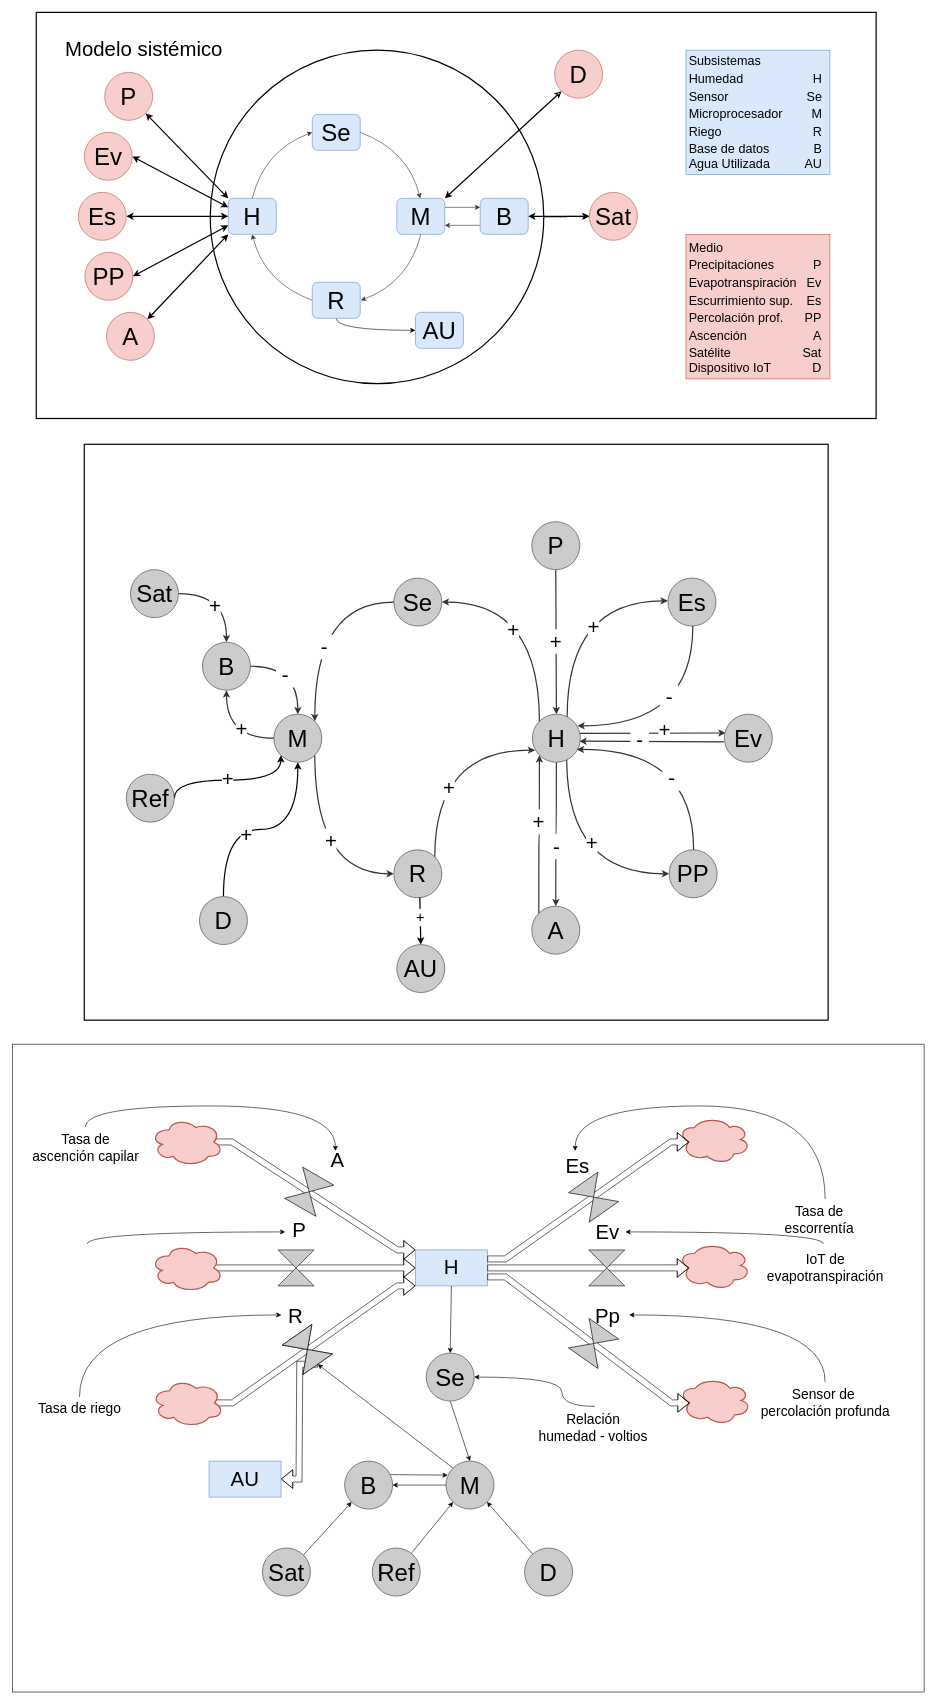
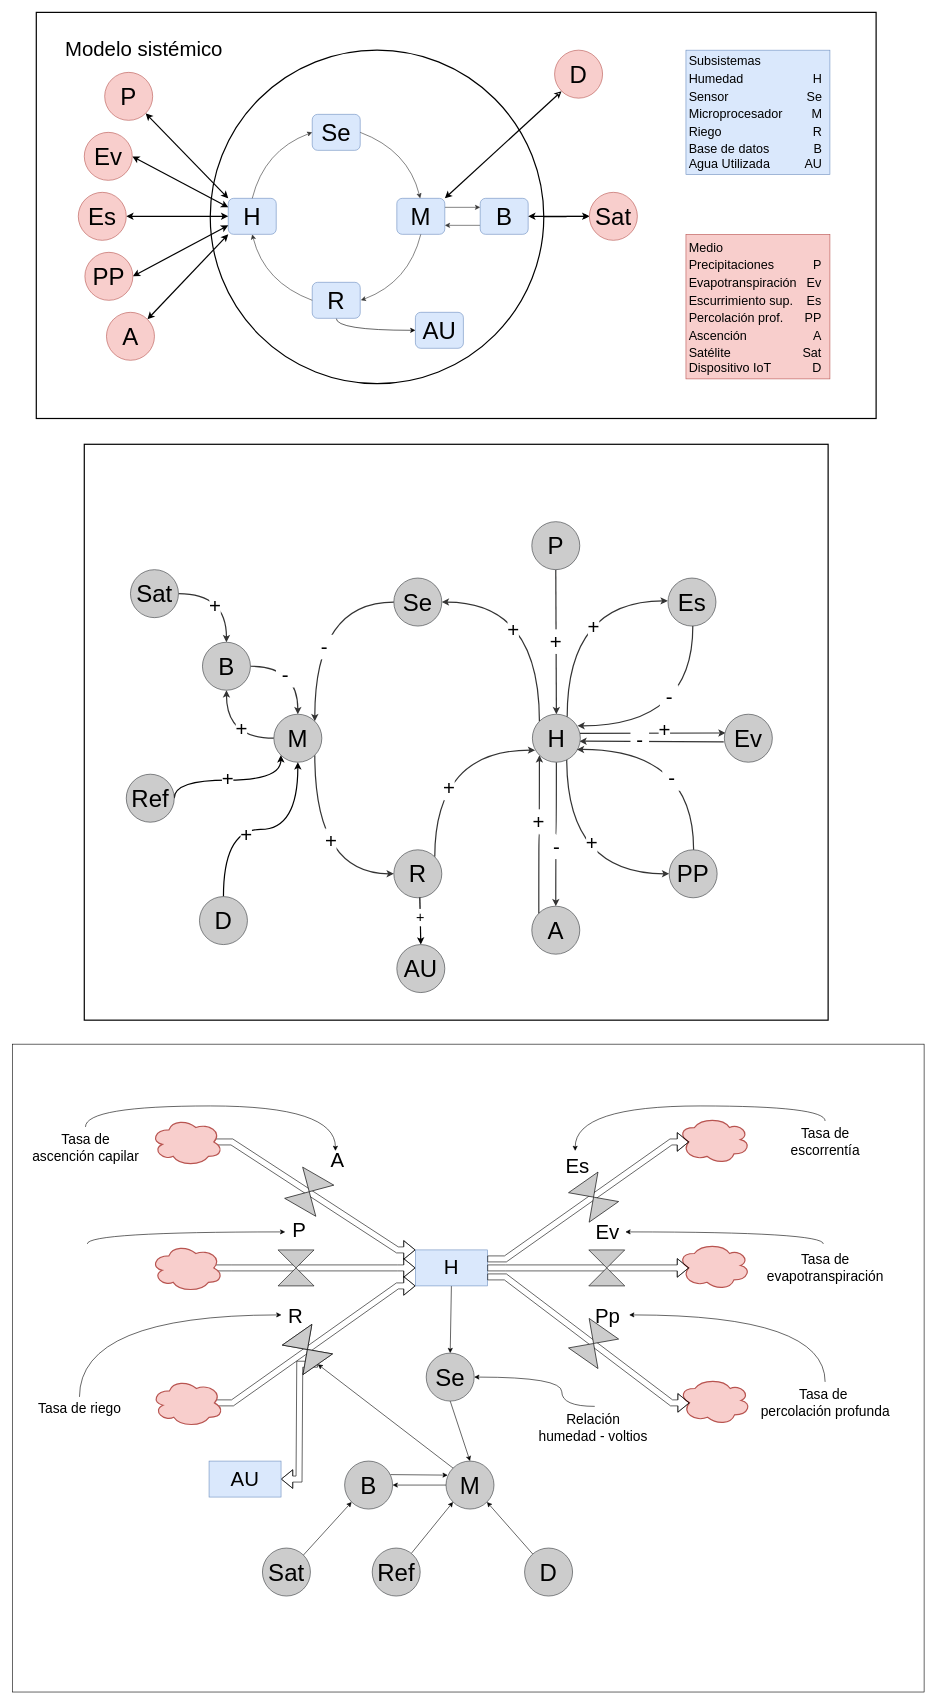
node "Tasa de escorrentía": moved (819, 1220) -> (825, 1142)
node "IoT de evapotranspiración": label "IoT de evapotranspiración" -> "Tasa de evapotranspiración"
node "Sensor de percolación profunda": label "Sensor de percolación profunda" -> "Tasa de percolación profunda"
